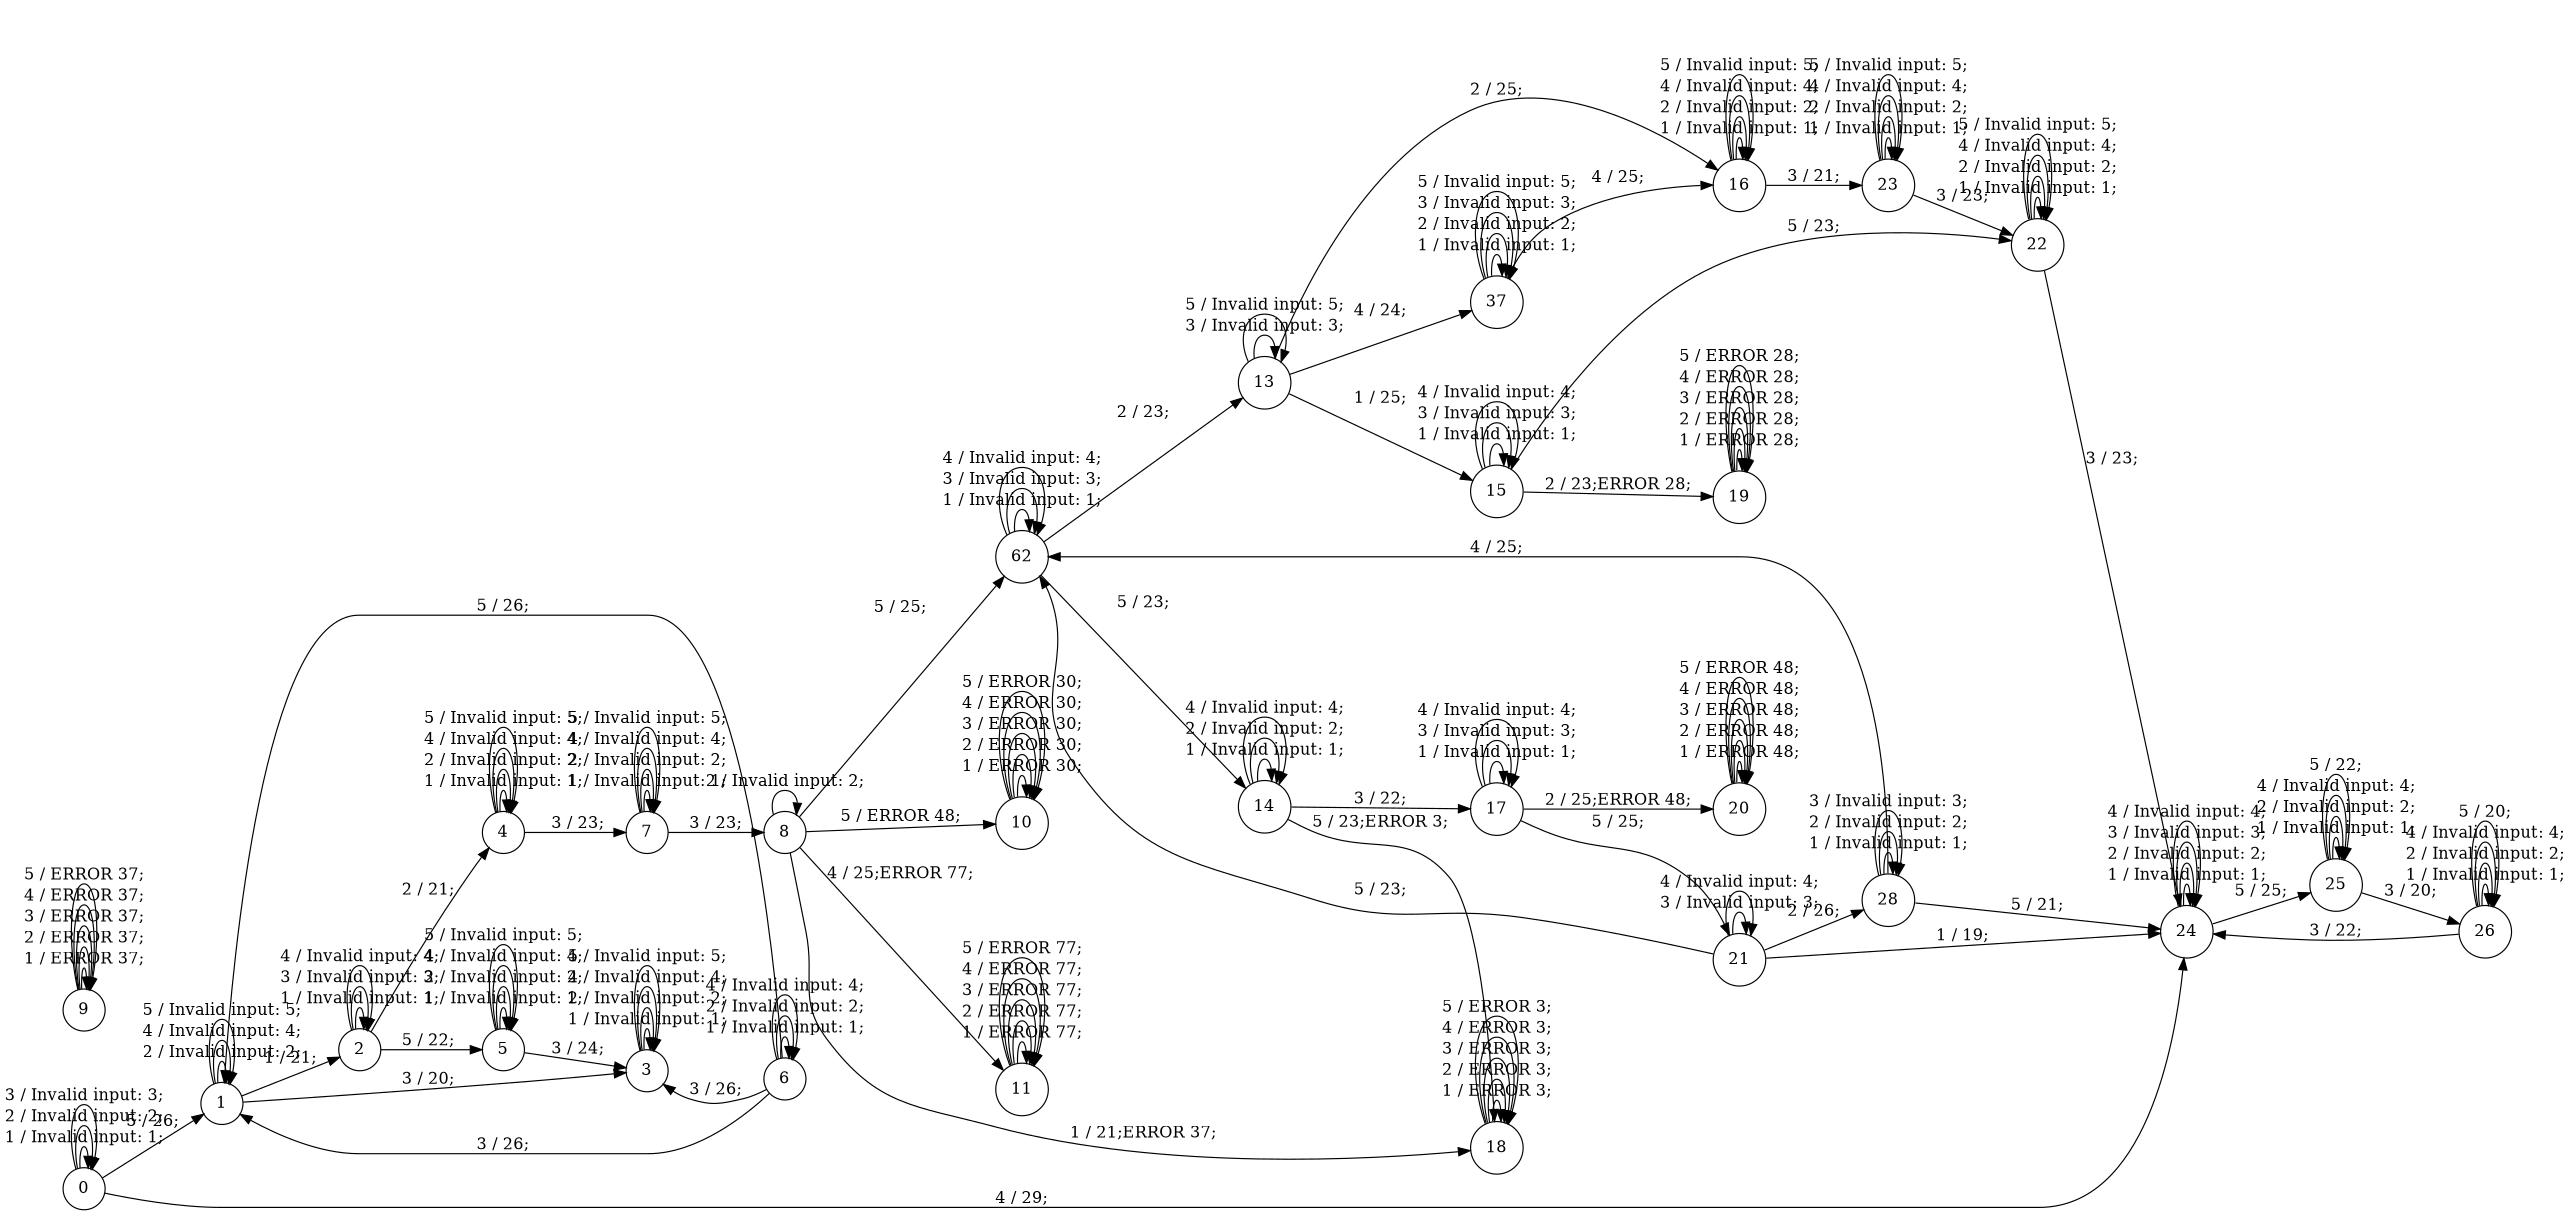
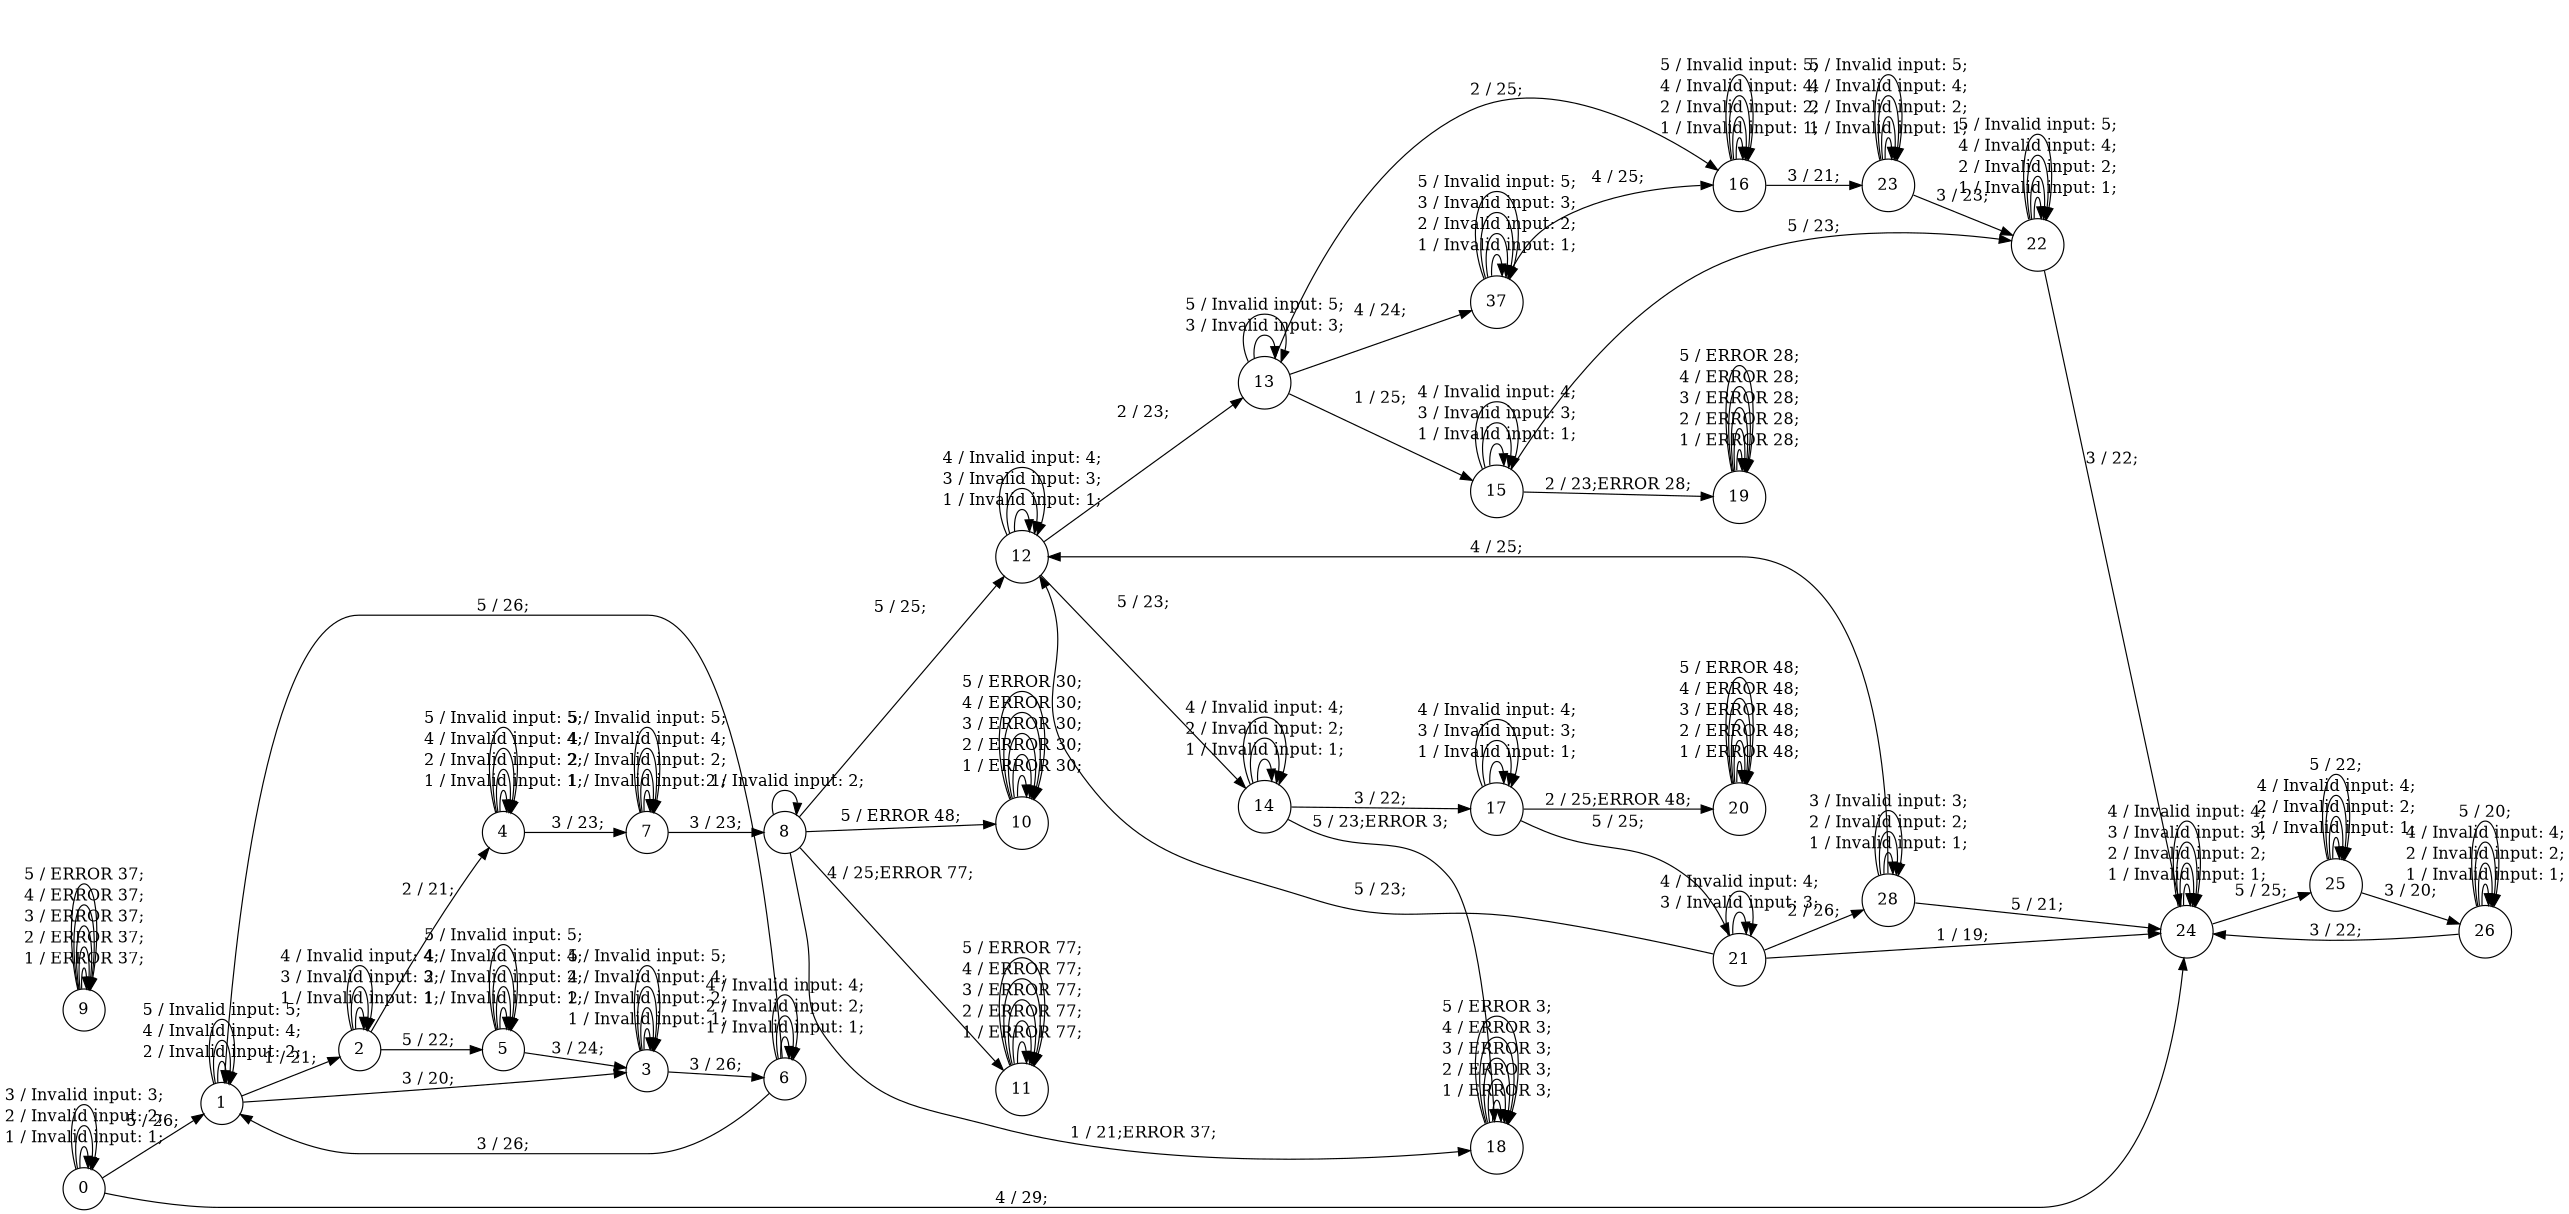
edge "22" -> "24": label "3 / 23;" -> "3 / 22;"
node "62": label "62" -> "12"
edge "6" -> "3": reversed
